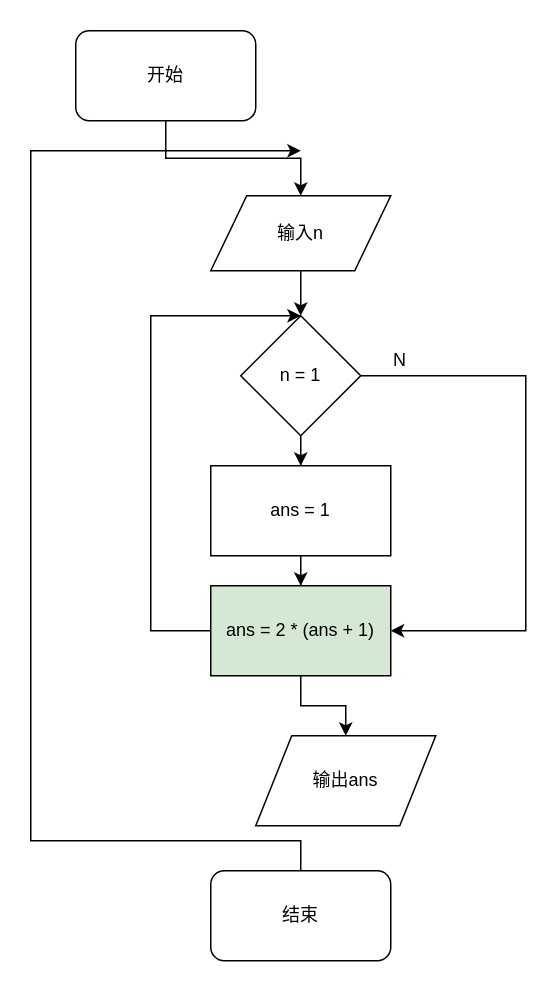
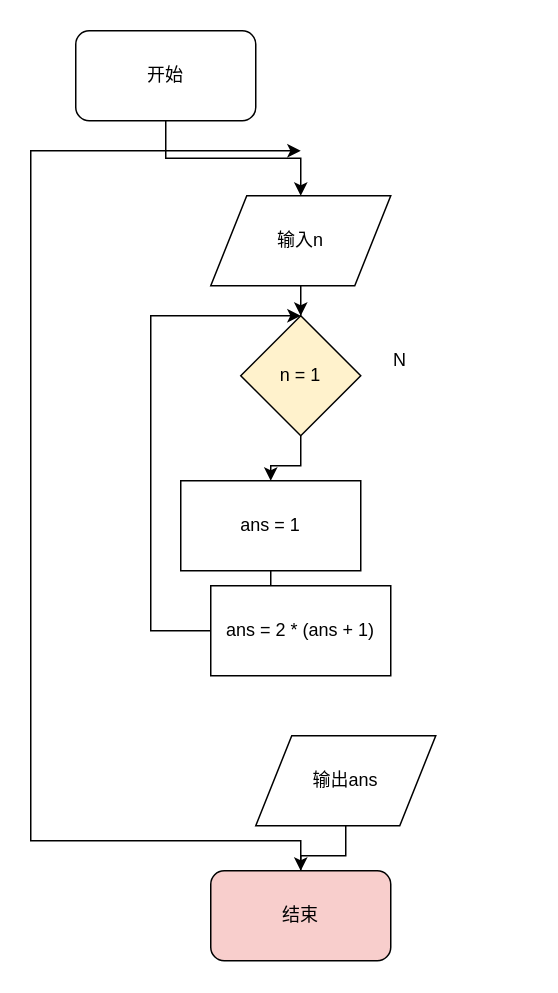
node "输入n": size 180x75 -> 180x90
node "n = 1": fillcolor #ffffff -> #fff2cc
edge "n = 1" -> "ans = 2 * (ans + 1)": removed
node "ans = 1": moved (301, 511) -> (271, 526)
node "ans = 2 * (ans + 1)": fillcolor #d5e8d4 -> #ffffff
edge "ans = 2 * (ans + 1)" -> "输出ans": removed
edge "输出ans" -> "结束": added
node "结束": fillcolor #ffffff -> #f8cecc
